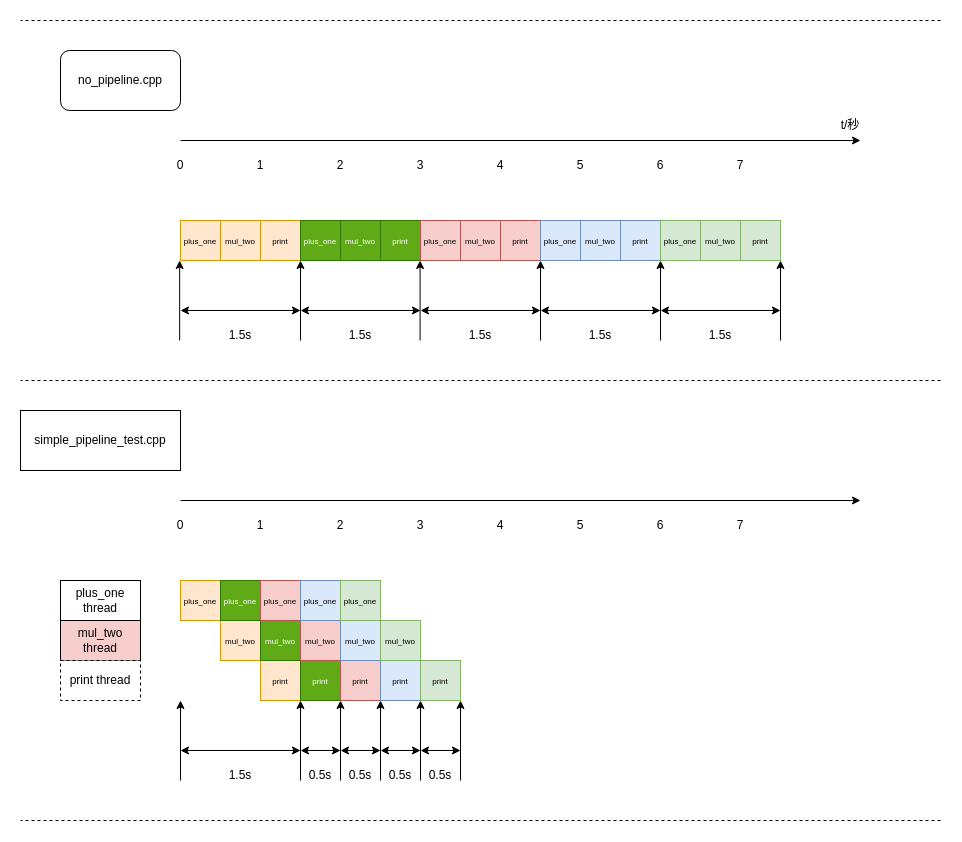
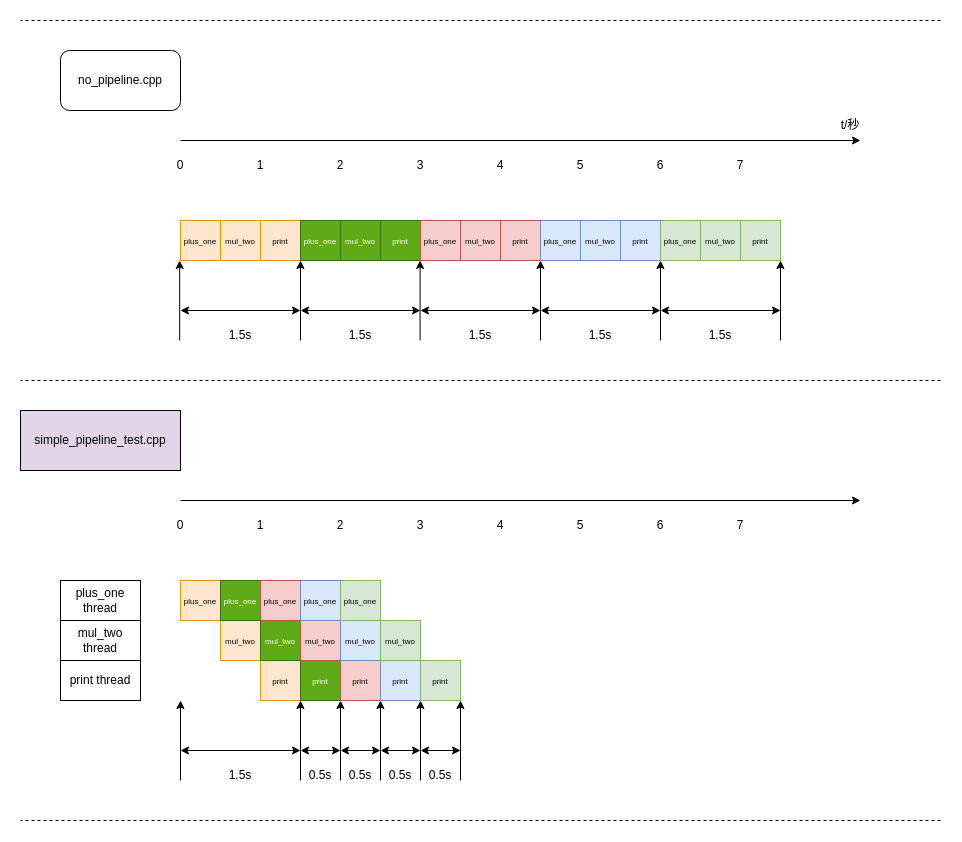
node "simple_pipeline_test.cpp": fillcolor #ffffff -> #e1d5e7
node "mul_two thread": fillcolor #f8cecc -> #ffffff
node "print thread": style dashed -> solid
